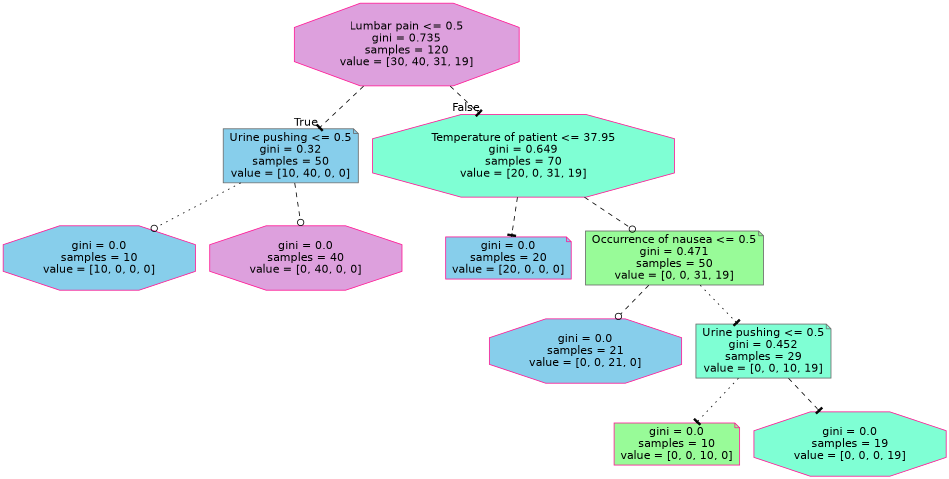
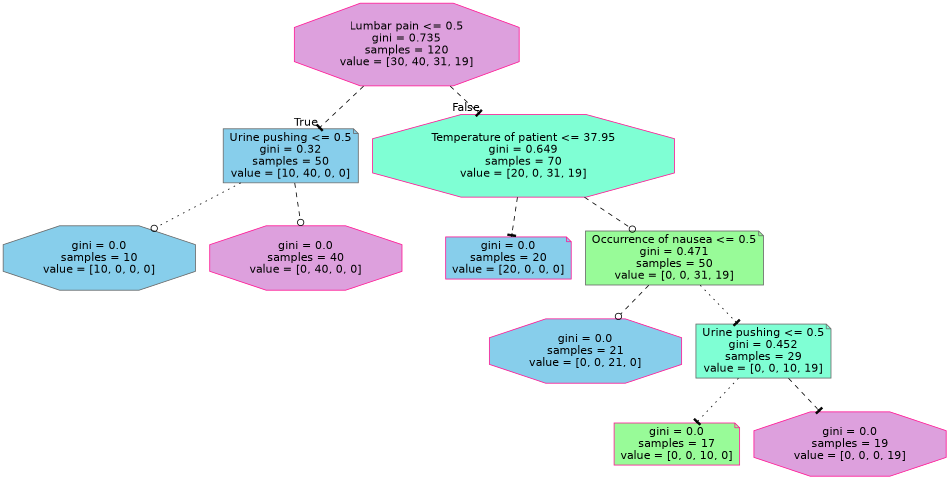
node "gini = 0.0 samples = 10 value = [10, 0, 0, 0]": color deeppink -> gray40
node "gini = 0.0 samples = 10 value = [0, 0, 10, 0]": label "gini = 0.0 samples = 10 value = [0, 0, 10, 0]" -> "gini = 0.0 samples = 17 value = [0, 0, 10, 0]"
node "gini = 0.0 samples = 19 value = [0, 0, 0, 19]": fillcolor aquamarine -> plum
